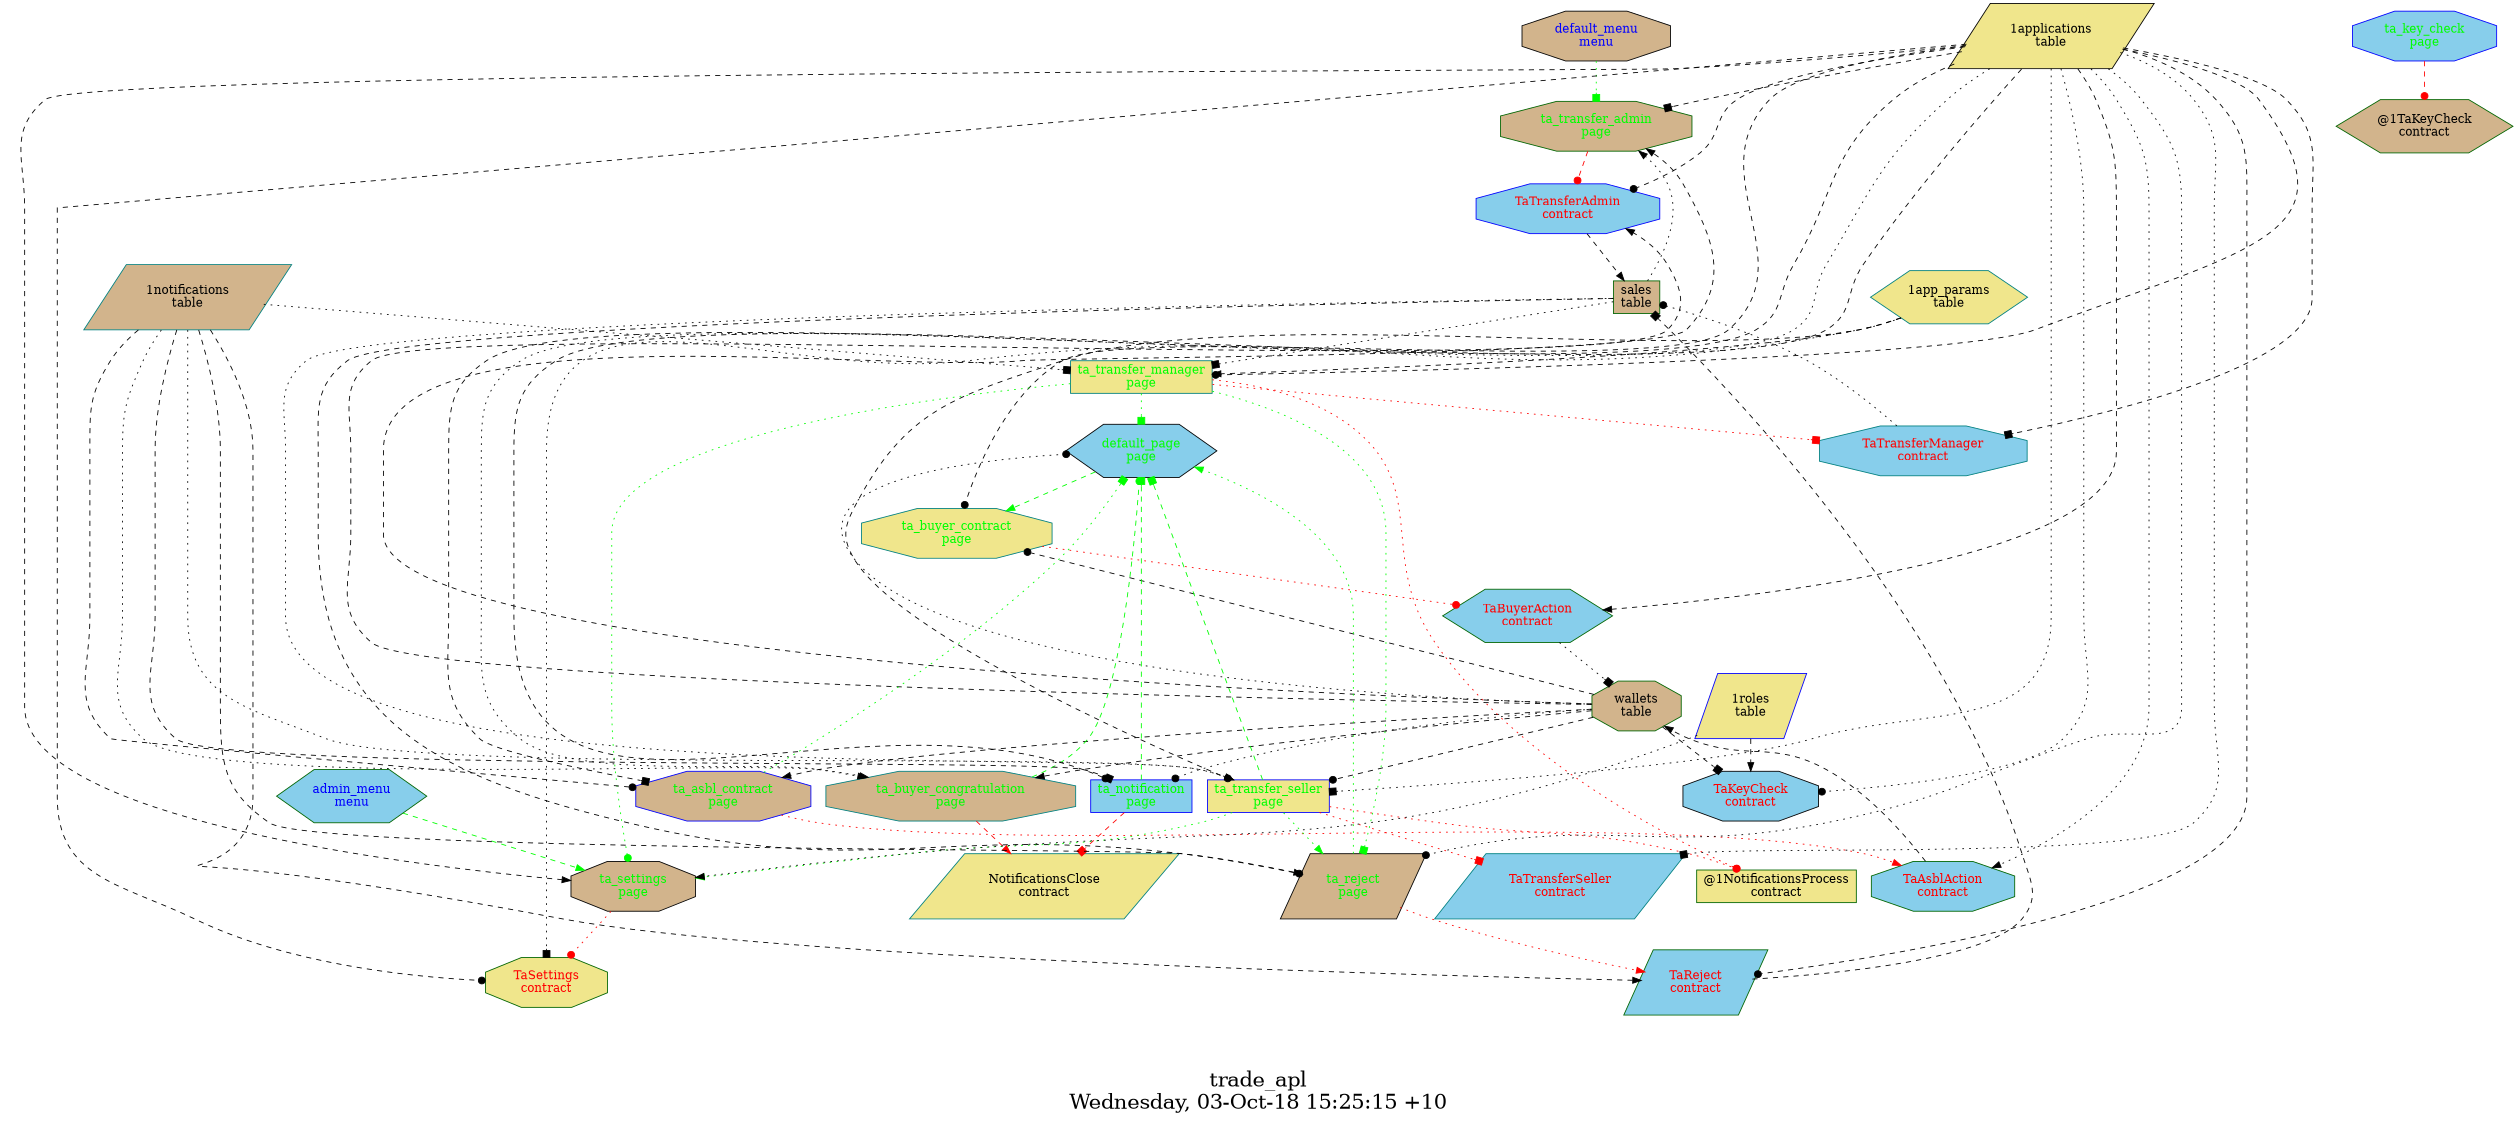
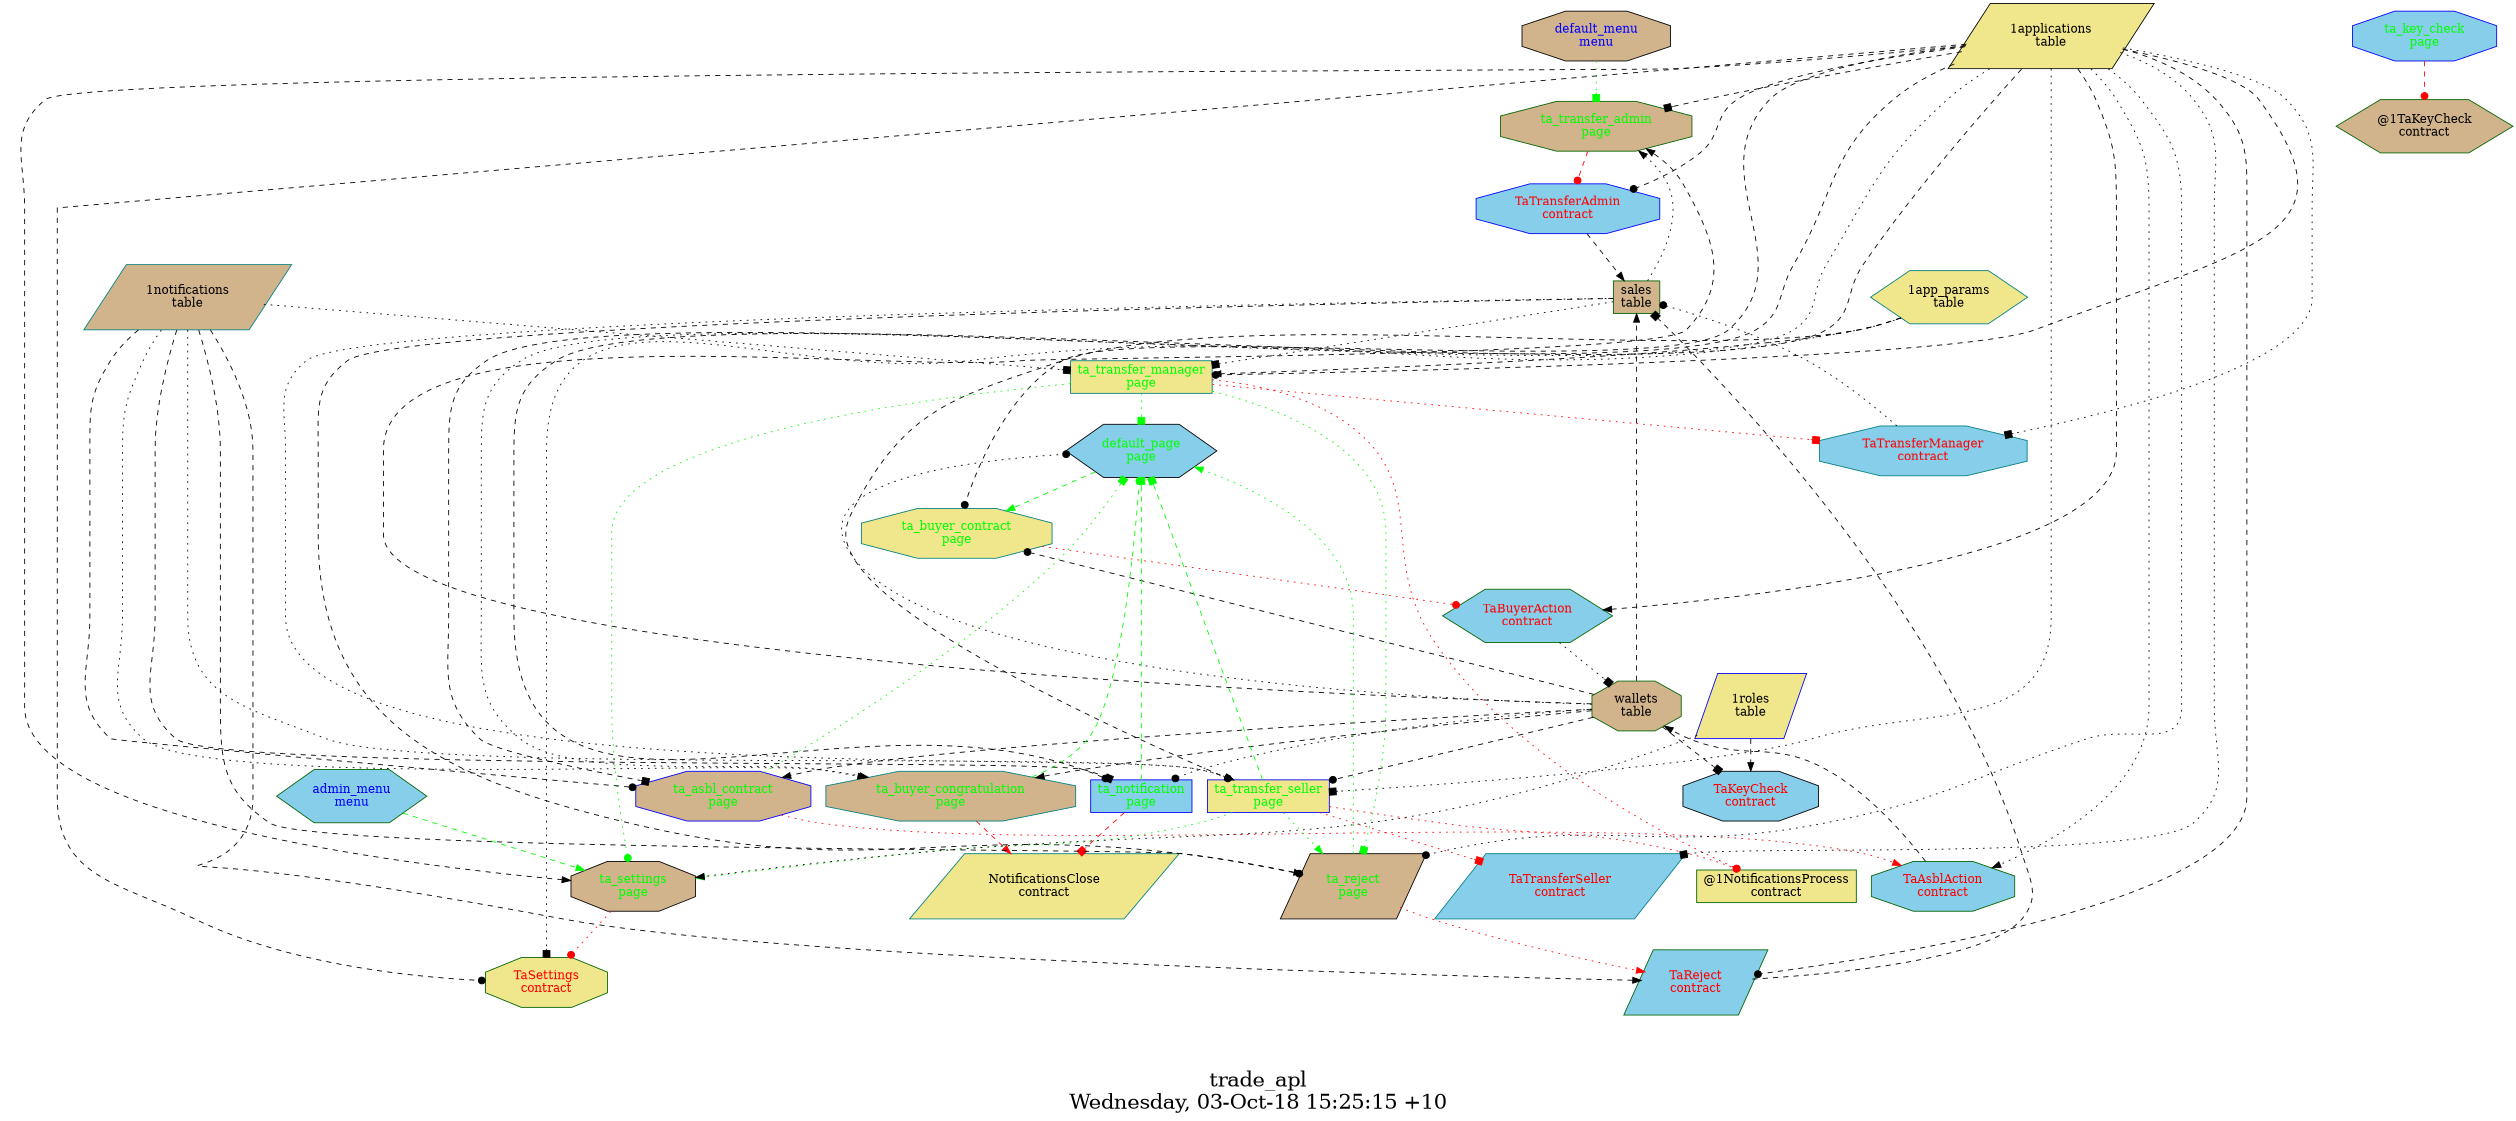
edge "1applications table" -> "TaTransferManager contract": style dashed -> dotted
edge "wallets table" -> "TaTransferAdmin contract": now "wallets table" -> "sales table"
edge "1applications table" -> "TaKeyCheck contract": removed
